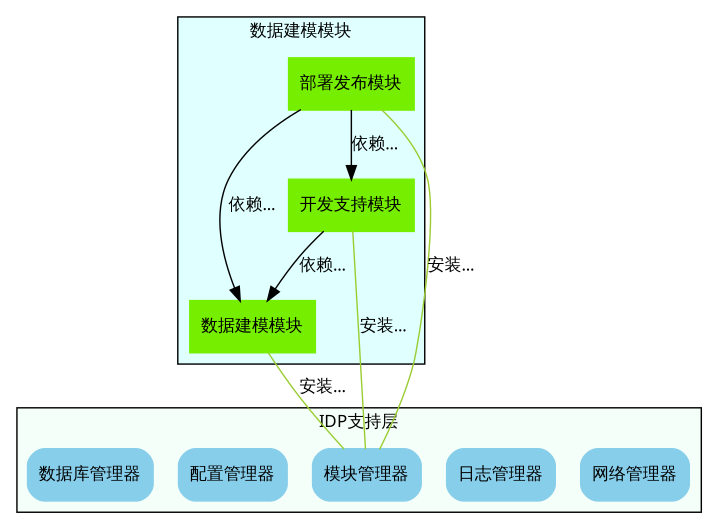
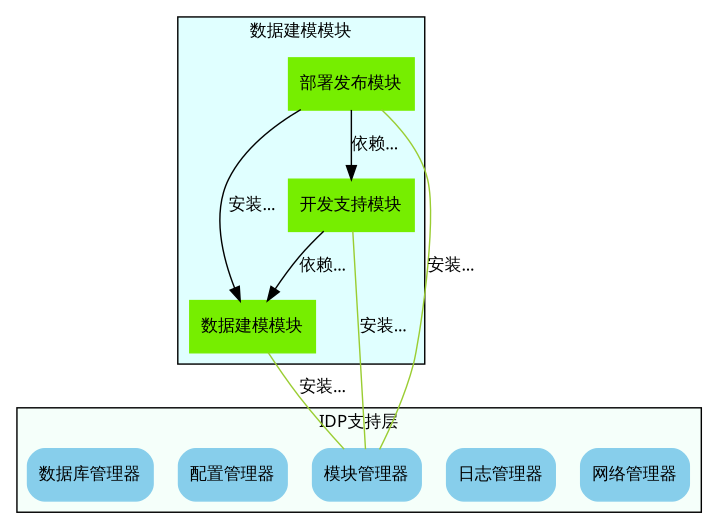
edge "部署发布模块" -> "数据建模模块": label "依赖..." -> "安装..."
